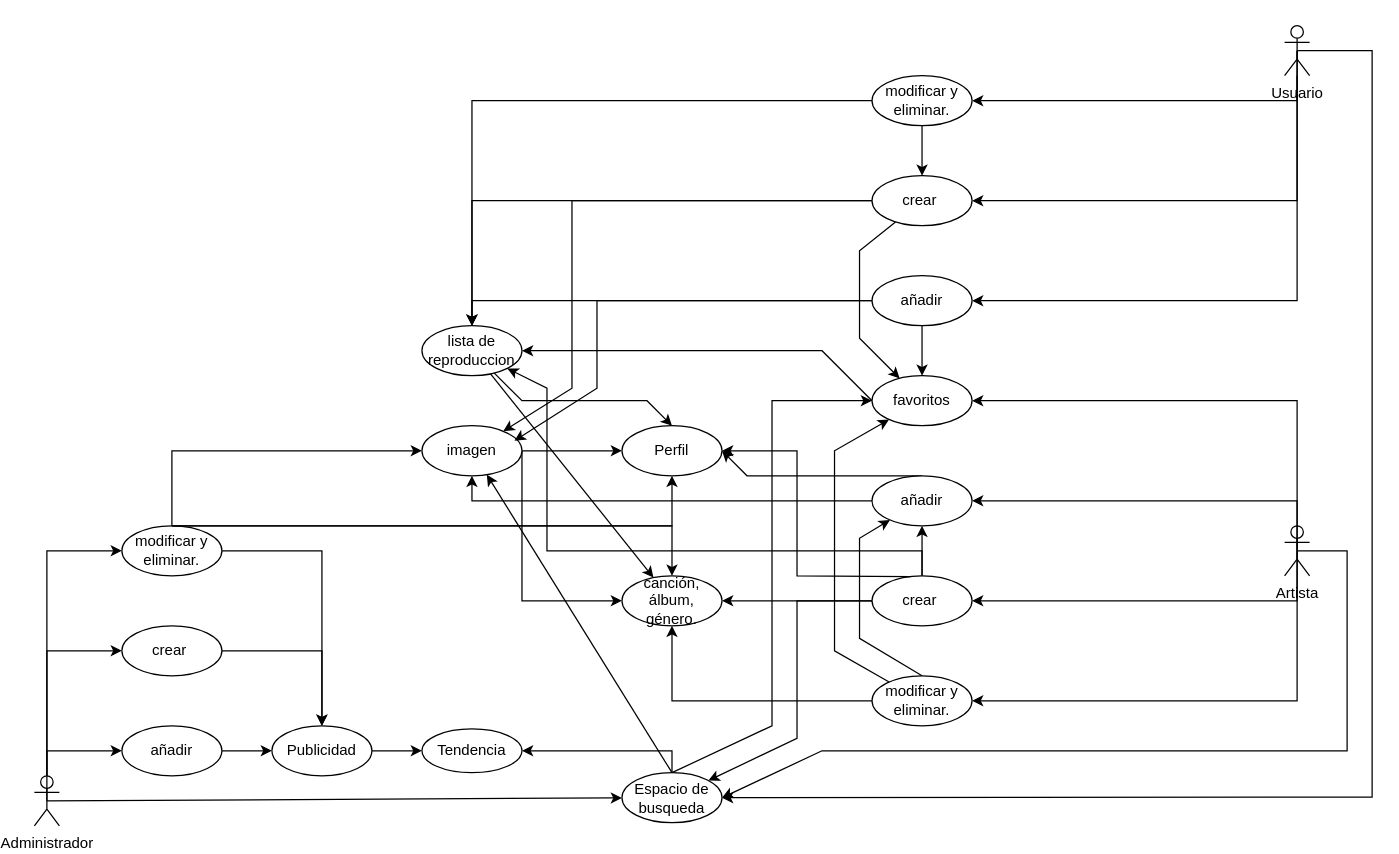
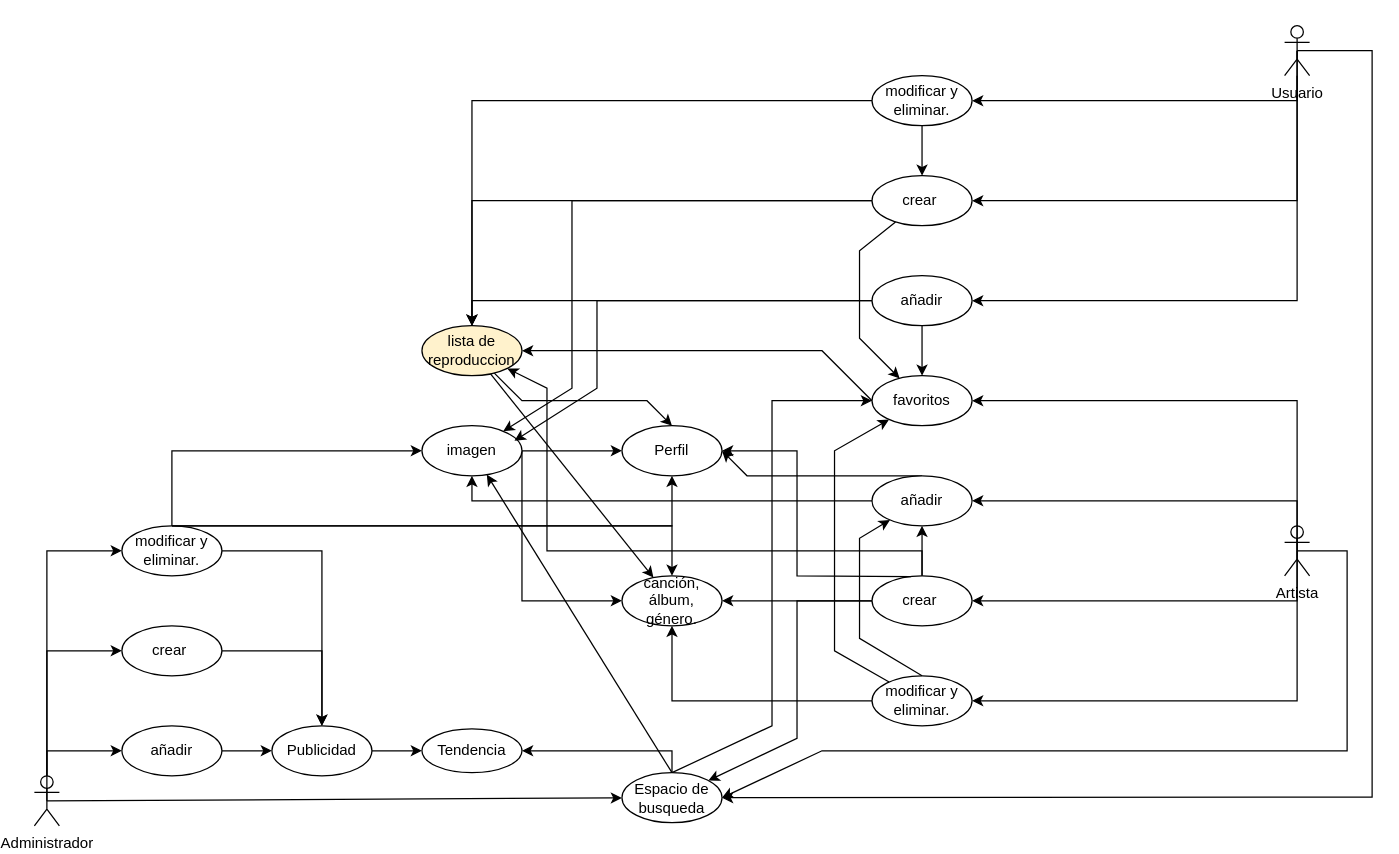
node "lista de reproduccion": fillcolor #ffffff -> #fff2cc
